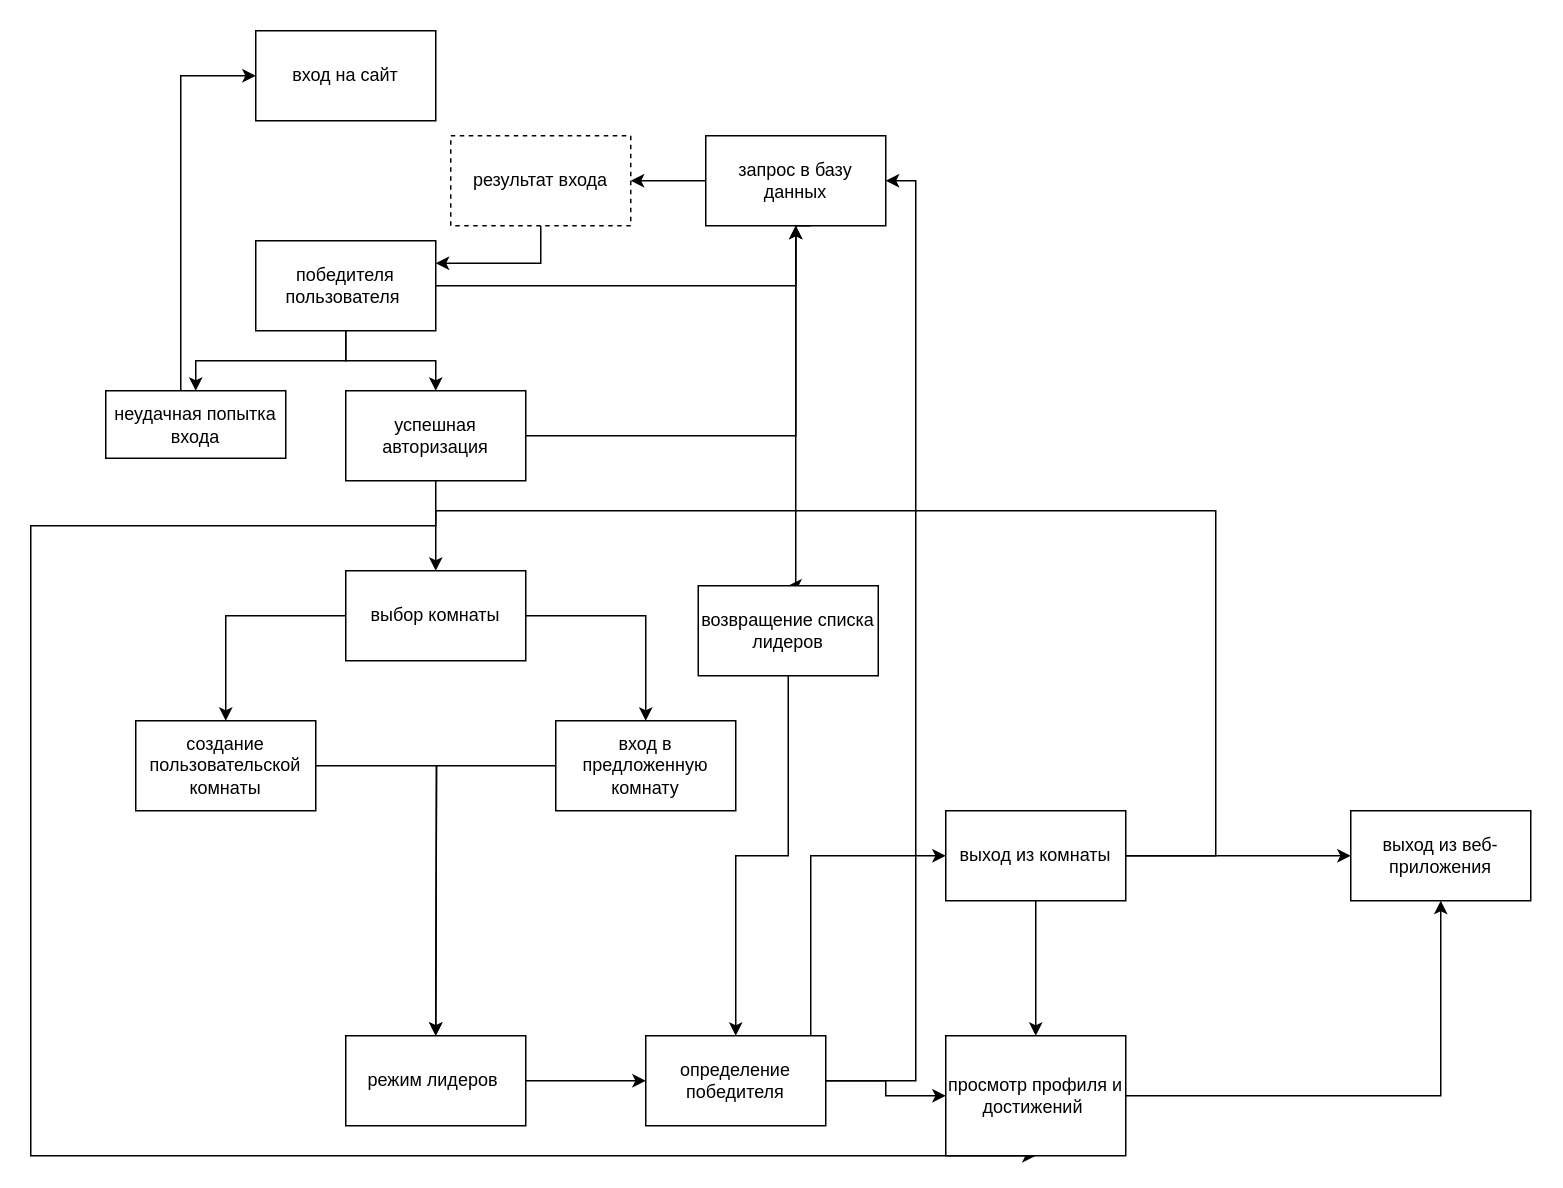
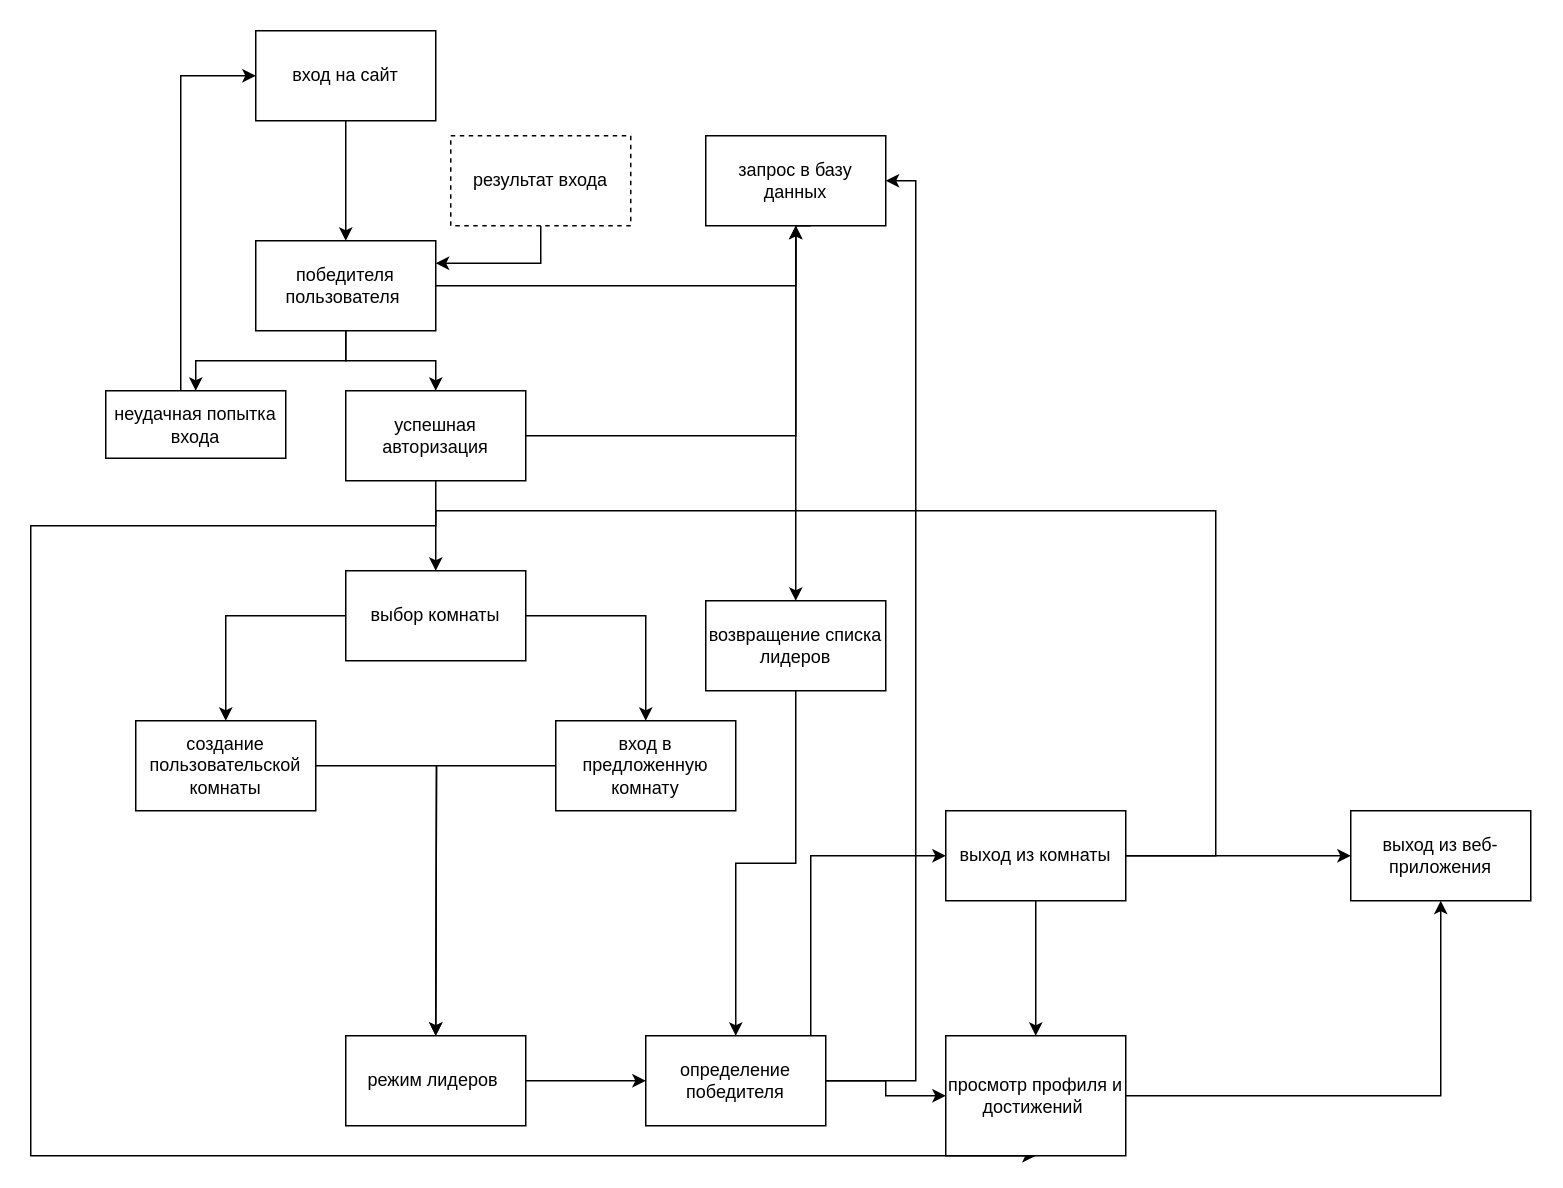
edge "вход на сайт" -> "победителя пользователя": added
edge "запрос в базу данных" -> "результат входа": removed
node "возвращение списка лидеров": moved (788, 631) -> (796, 646)
